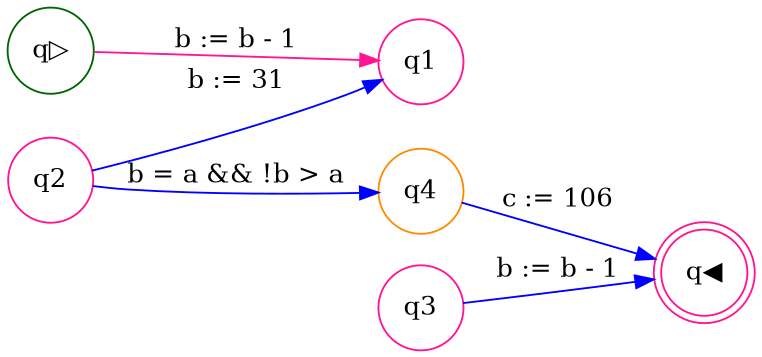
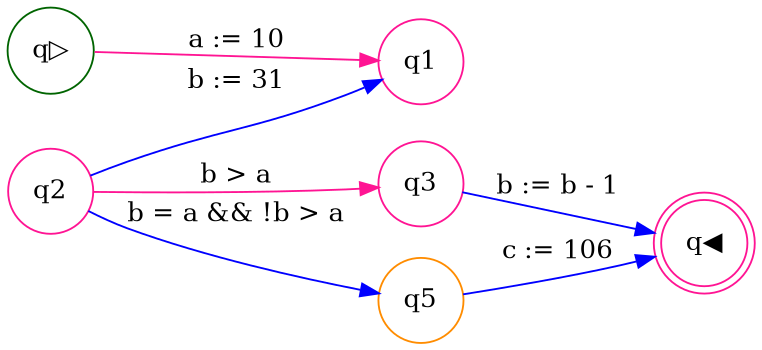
edge "q▷" -> "q1": label "b := b - 1" -> "a := 10"
node "q4": label "q4" -> "q5"
edge "q2" -> "q3": added, label "b > a"
